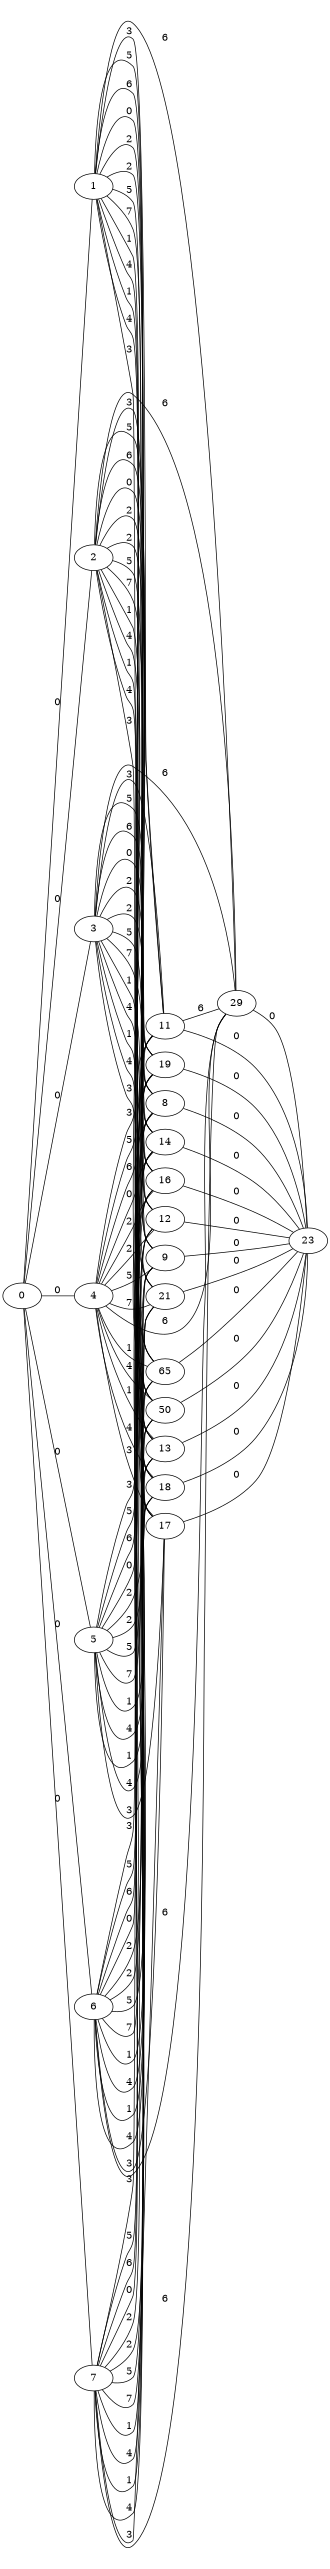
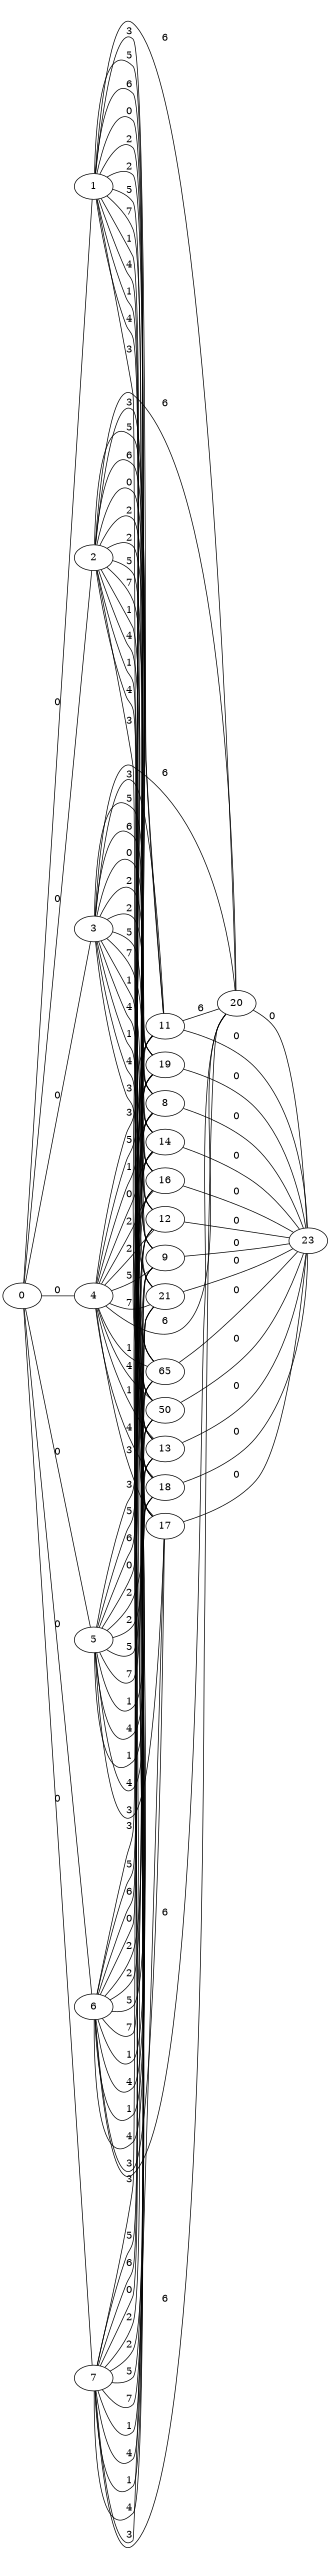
node "29": label "29" -> "20"
edge "8" -- "4": label "6" -> "1"
